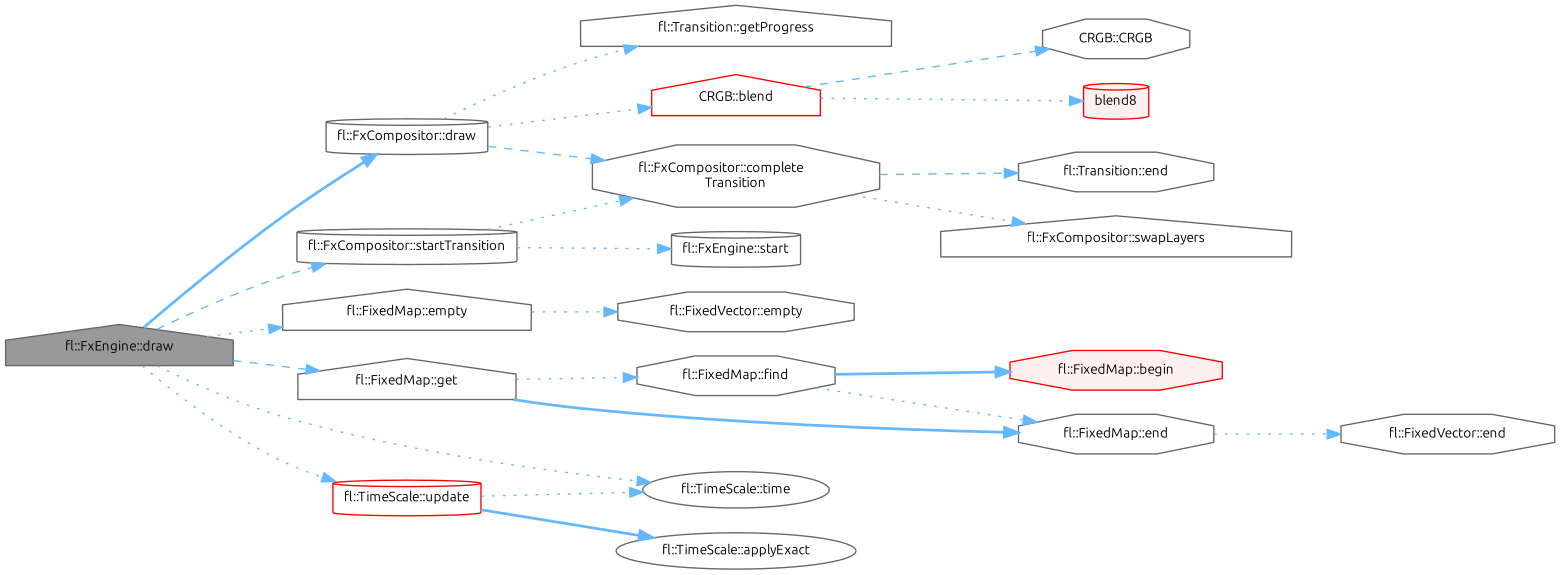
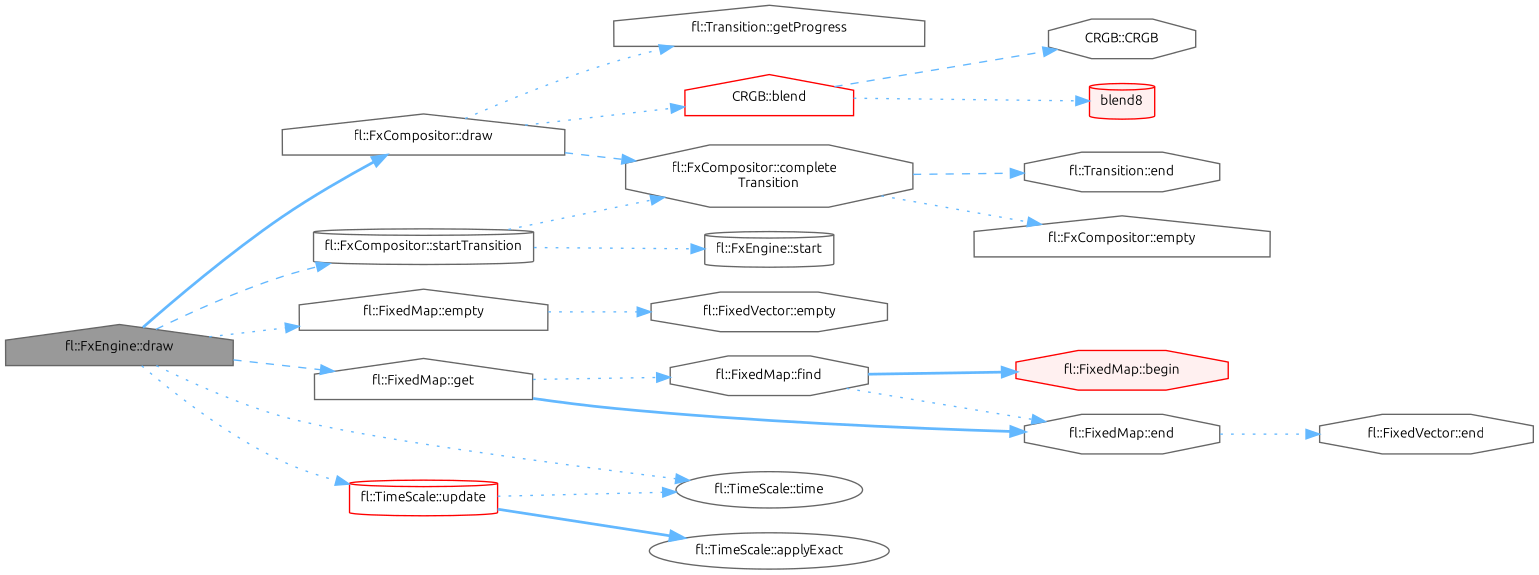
node "fl::FxCompositor::draw": shape cylinder -> house
node "fl::FxCompositor::swapLayers": label "fl::FxCompositor::swapLayers" -> "fl::FxCompositor::empty"
